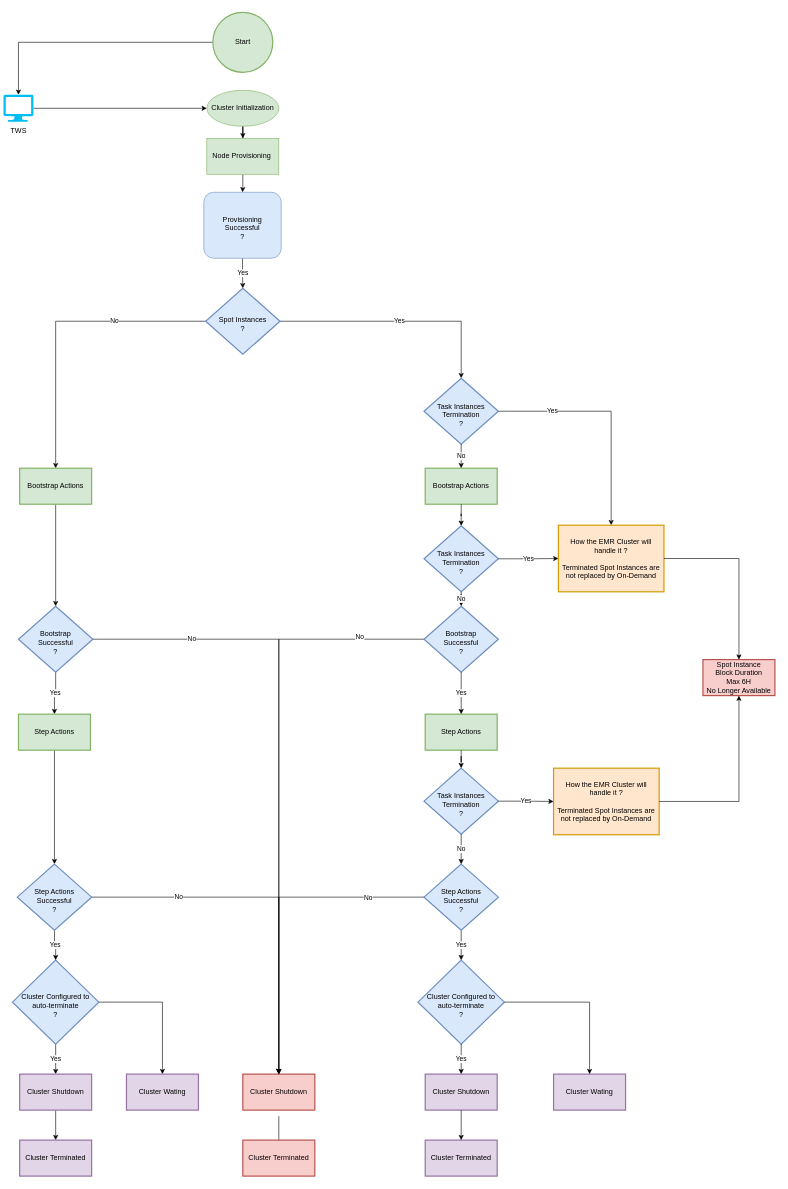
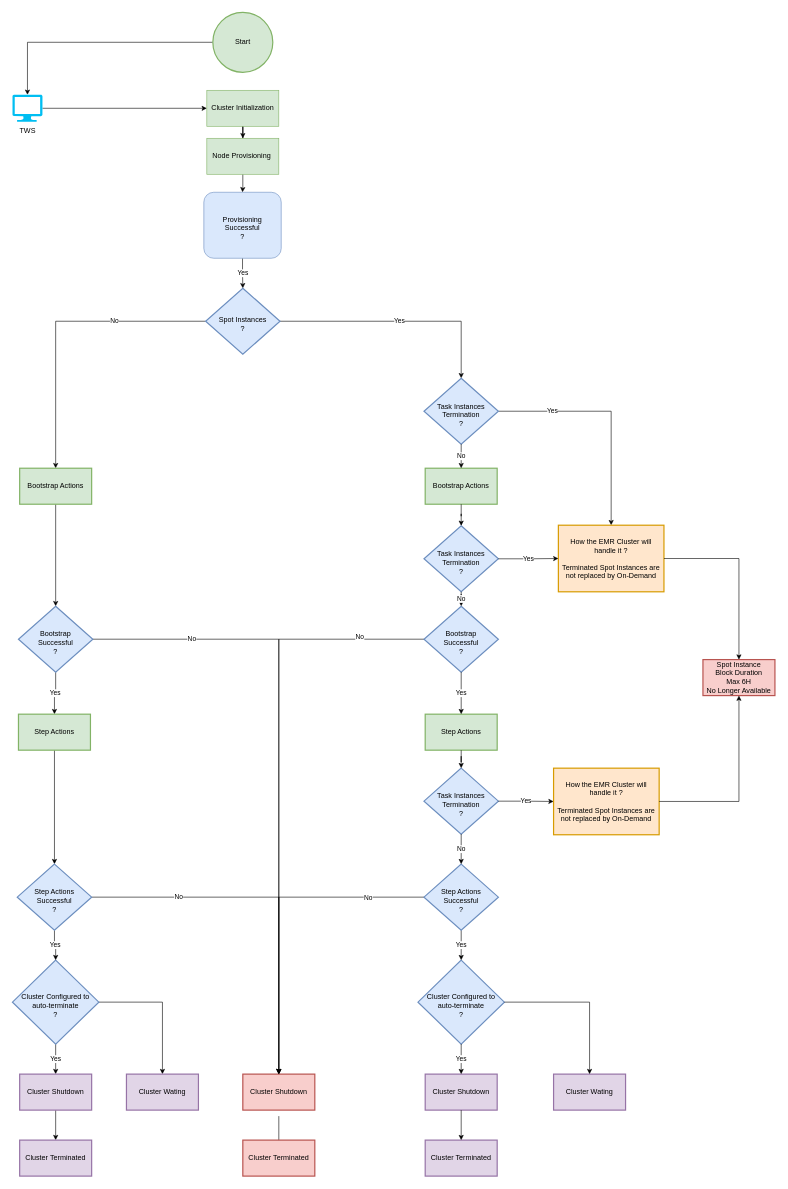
node "TWS": moved (18, 108) -> (27, 108)
node "Cluster Initialization": shape ellipse -> rectangle
